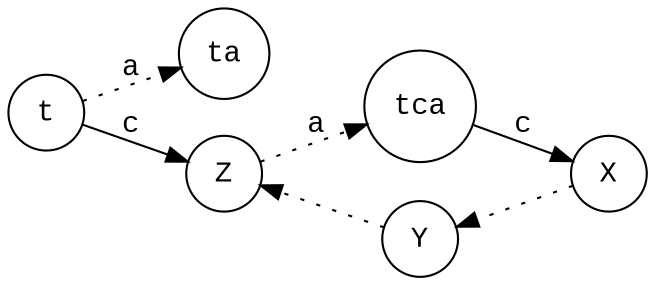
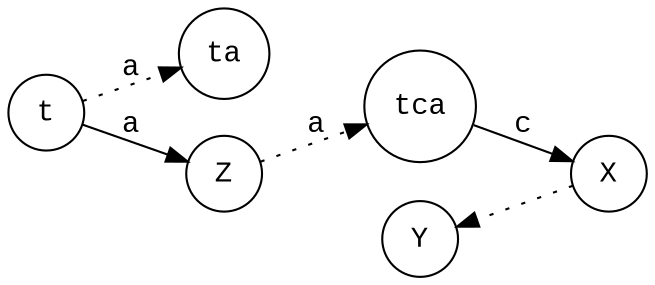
edge "t" -> "Z": label "c" -> "a"
edge "Y" -> "Z": removed
